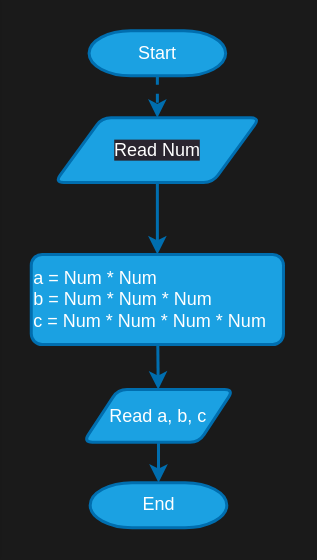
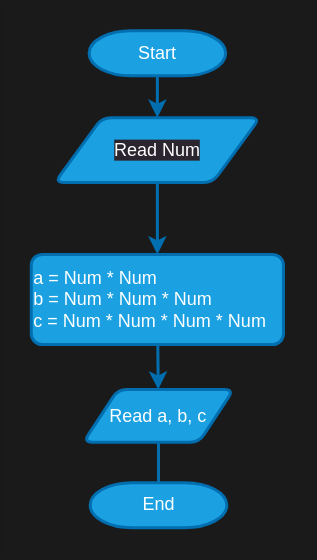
edge "Start" -> "Read Num": style dashed -> solid
edge "Read a, b, c" -> "End": arrowhead classic -> none
